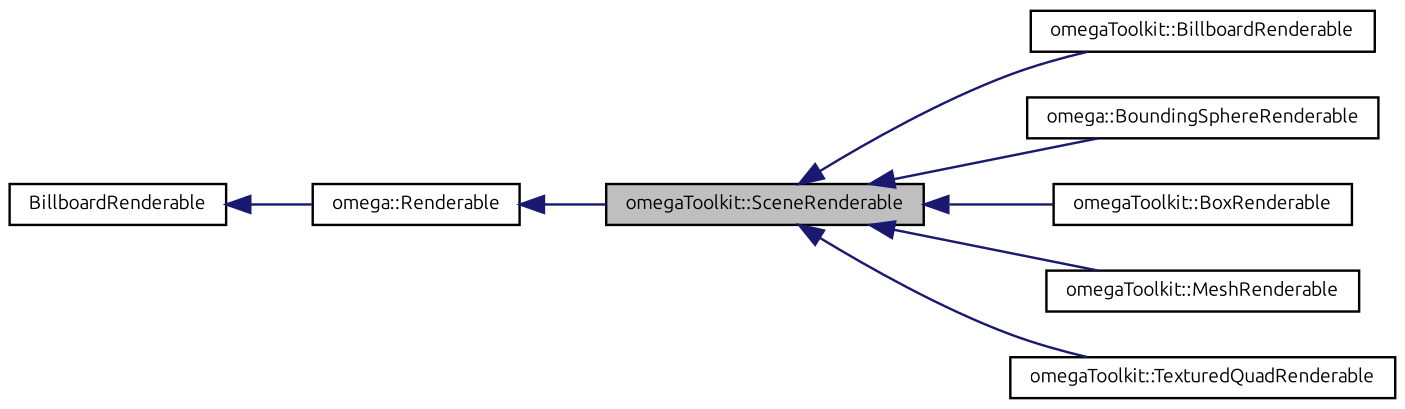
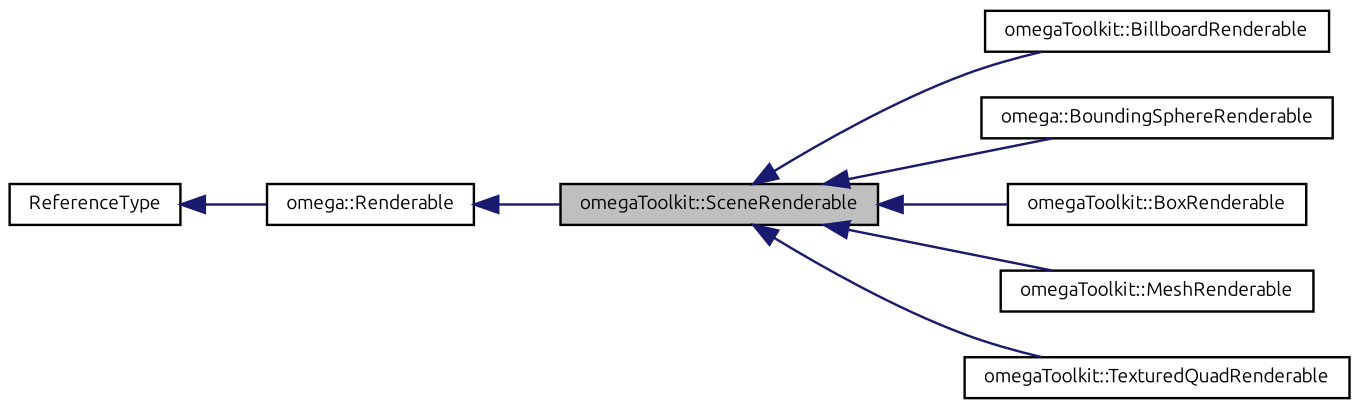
node "BillboardRenderable": label "BillboardRenderable" -> "ReferenceType"
